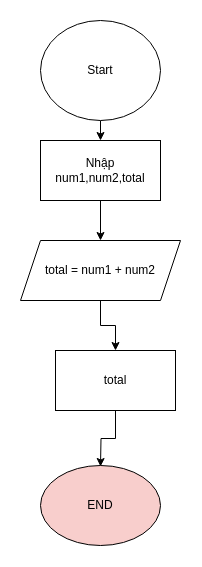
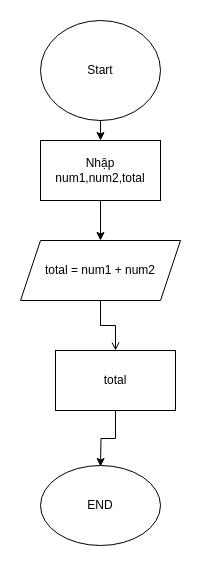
edge "total = num1 + num2" -> "total": arrowhead classic -> open
node "END": fillcolor #f8cecc -> #ffffff
